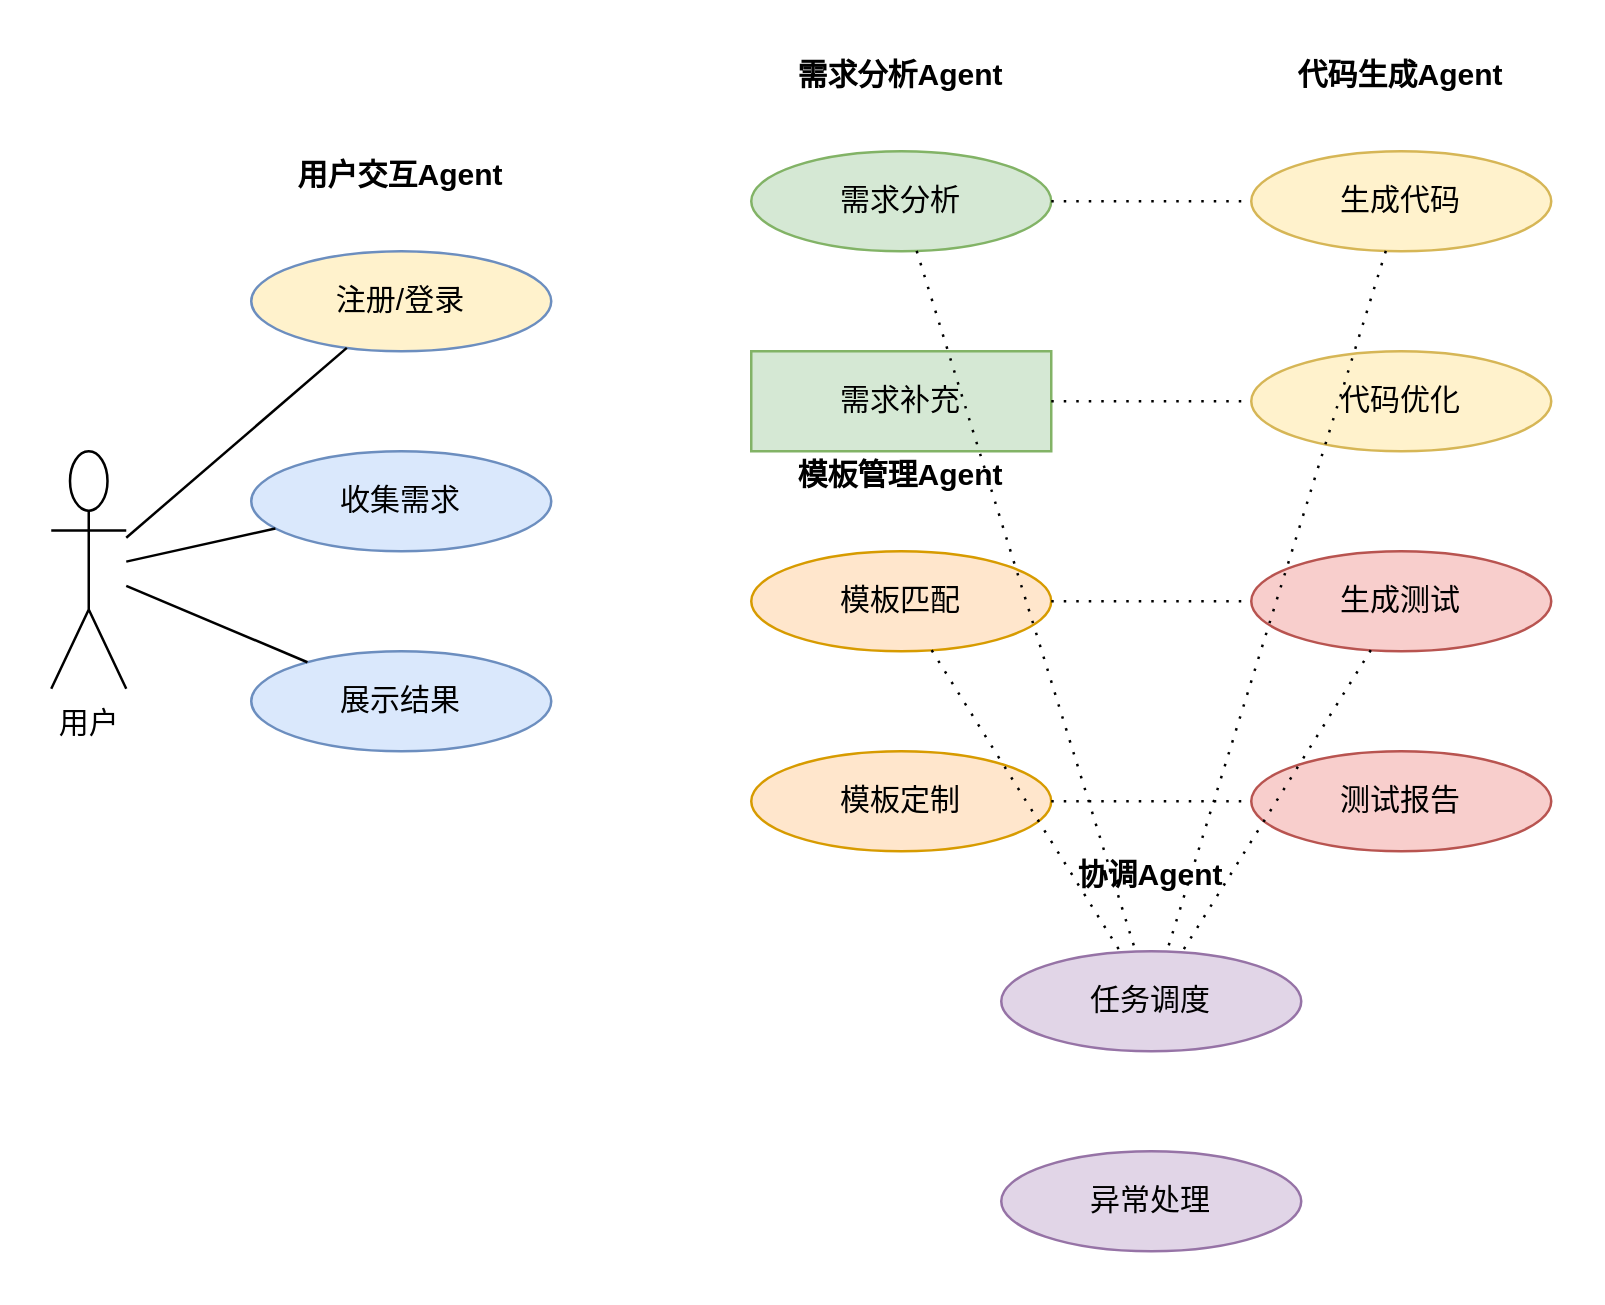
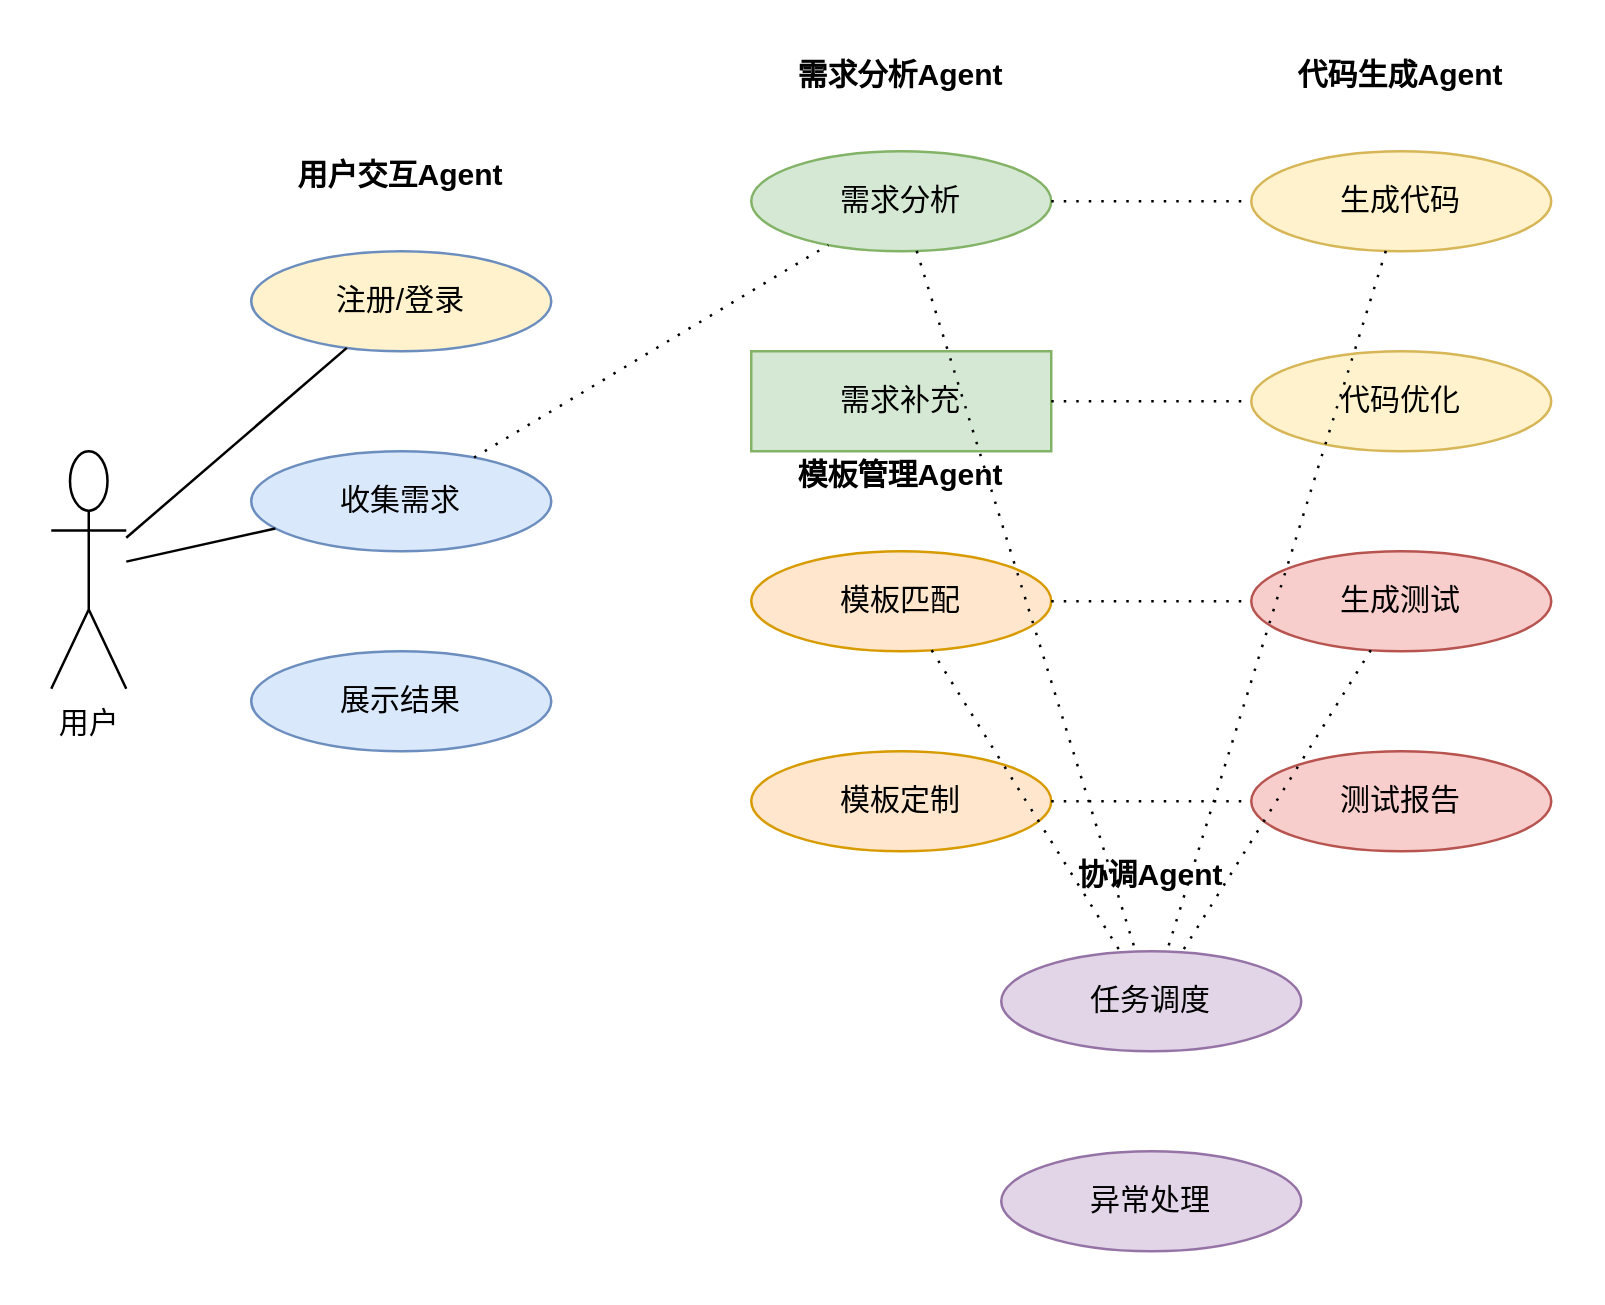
edge "需求分析" -- "收集需求": added
edge "用户" -- "展示结果": removed
